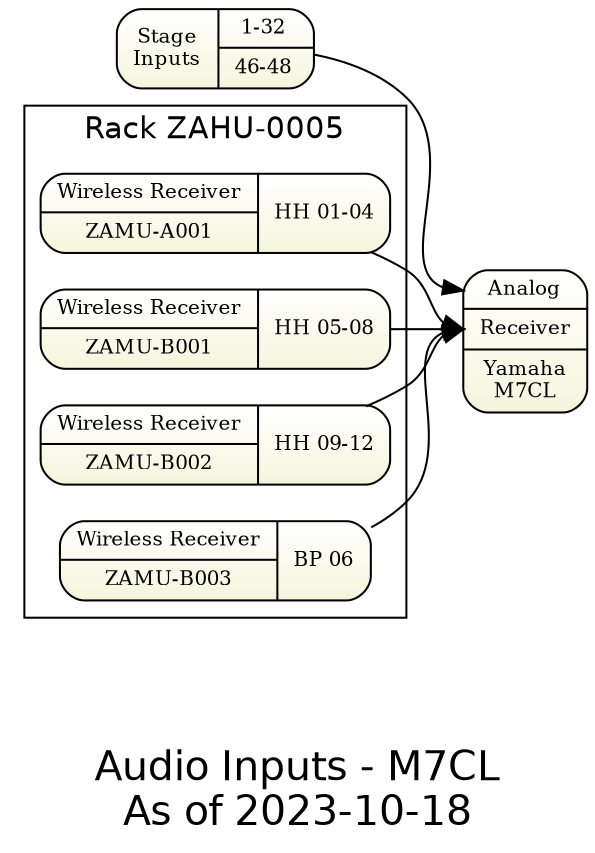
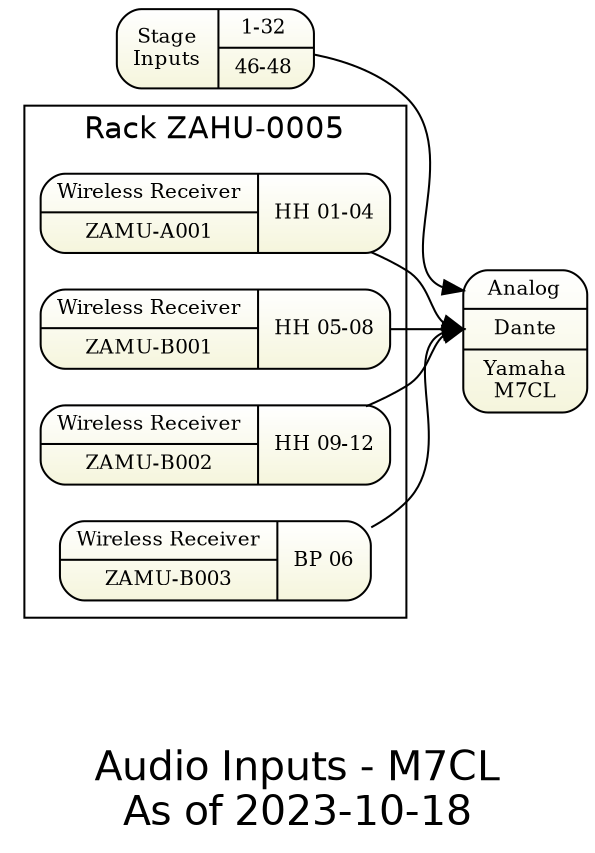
node "Analog": text "Receiver" -> "Dante"
